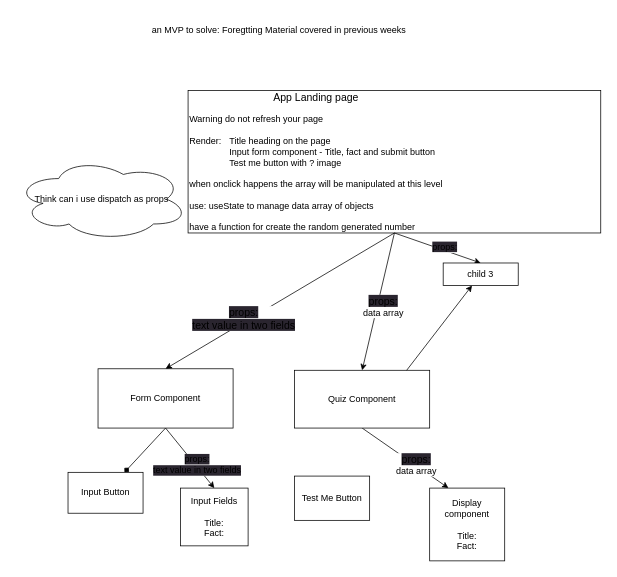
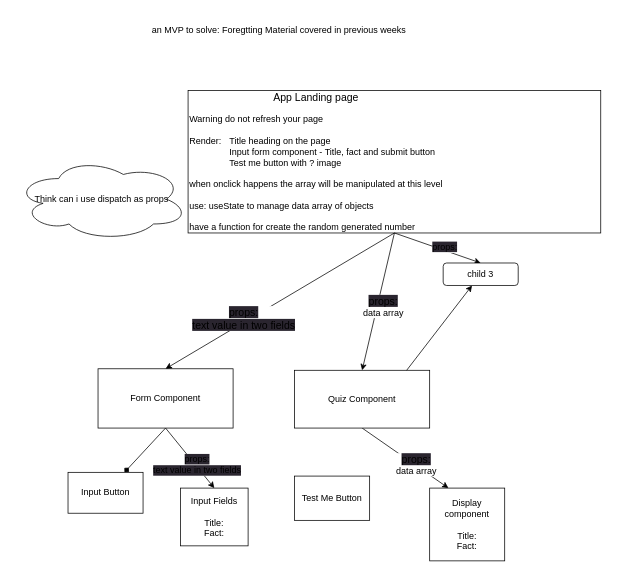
node "child 3": shape rectangle -> rounded rectangle
